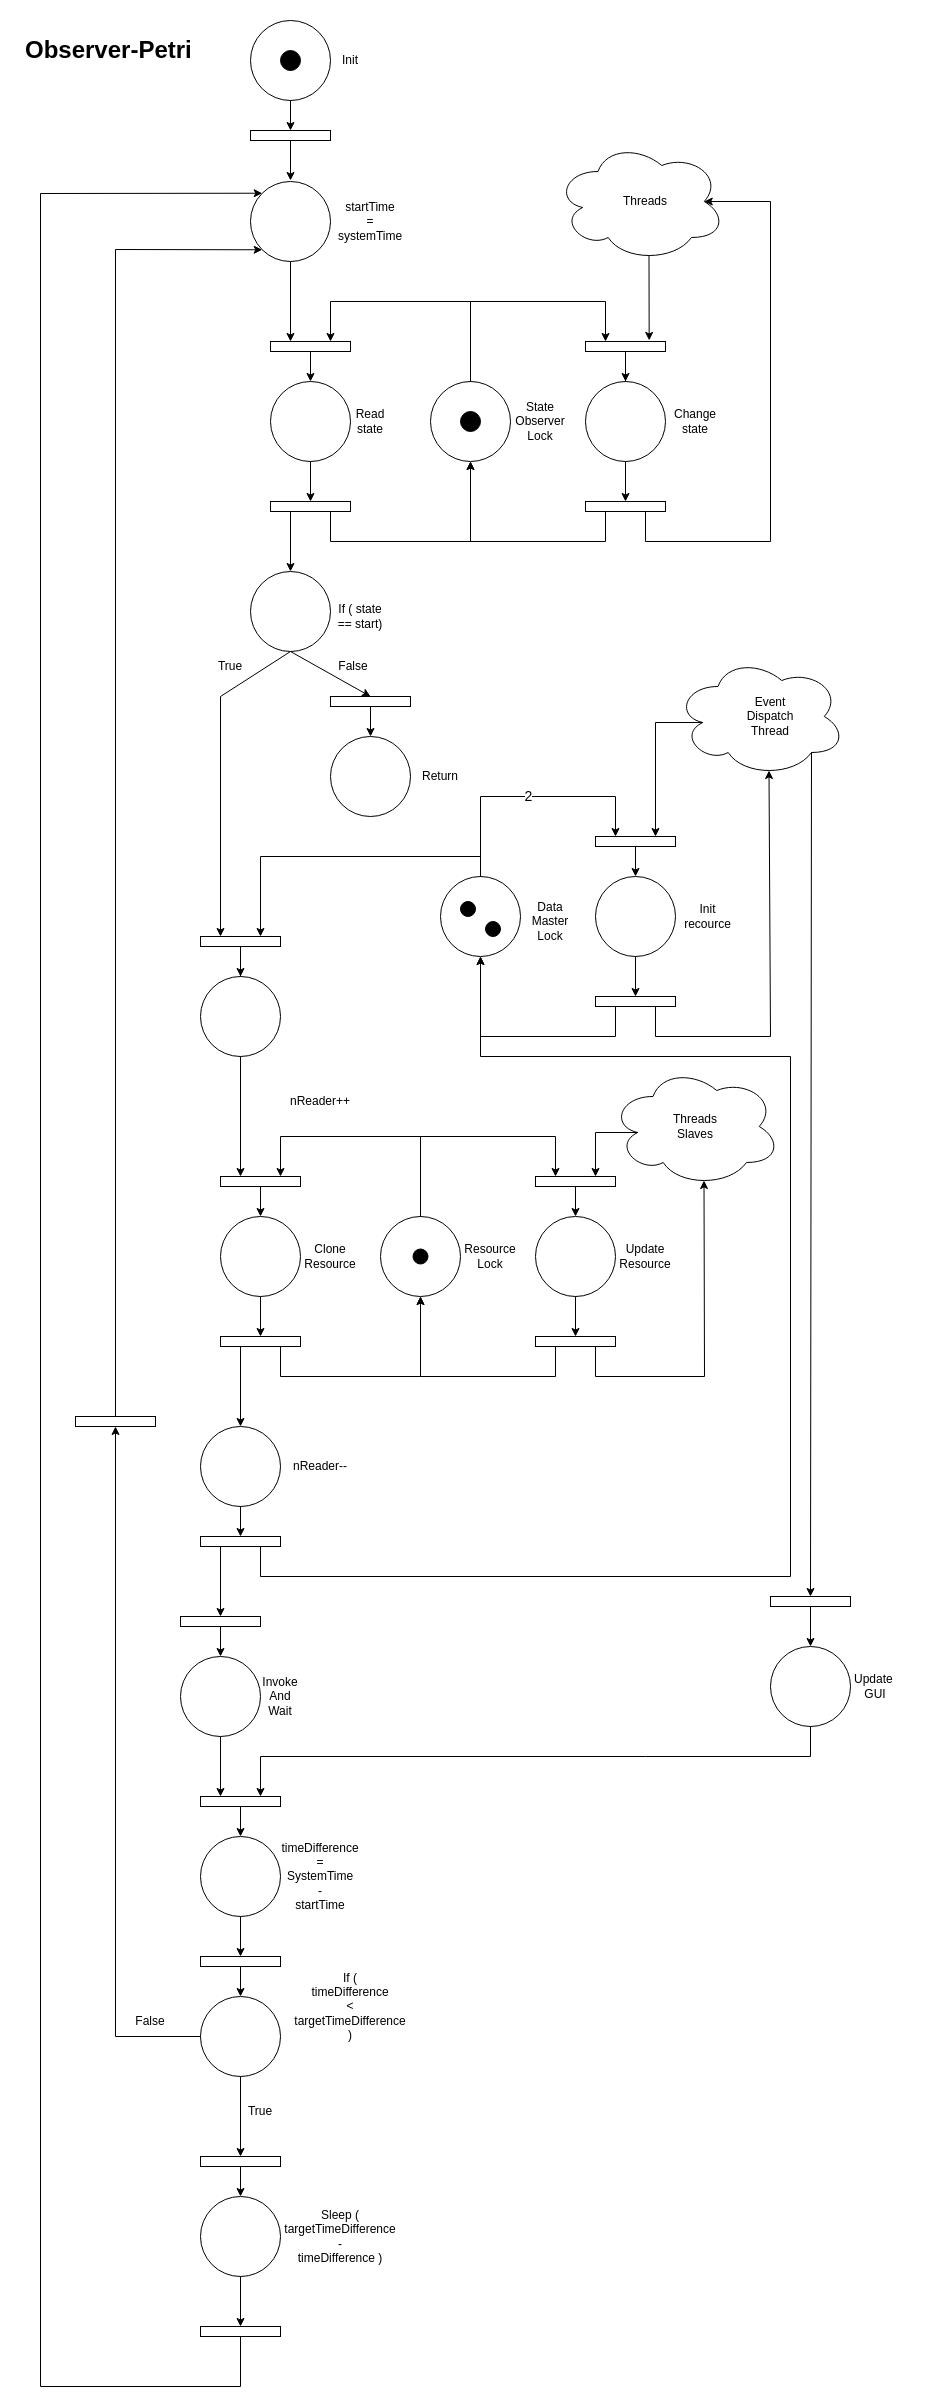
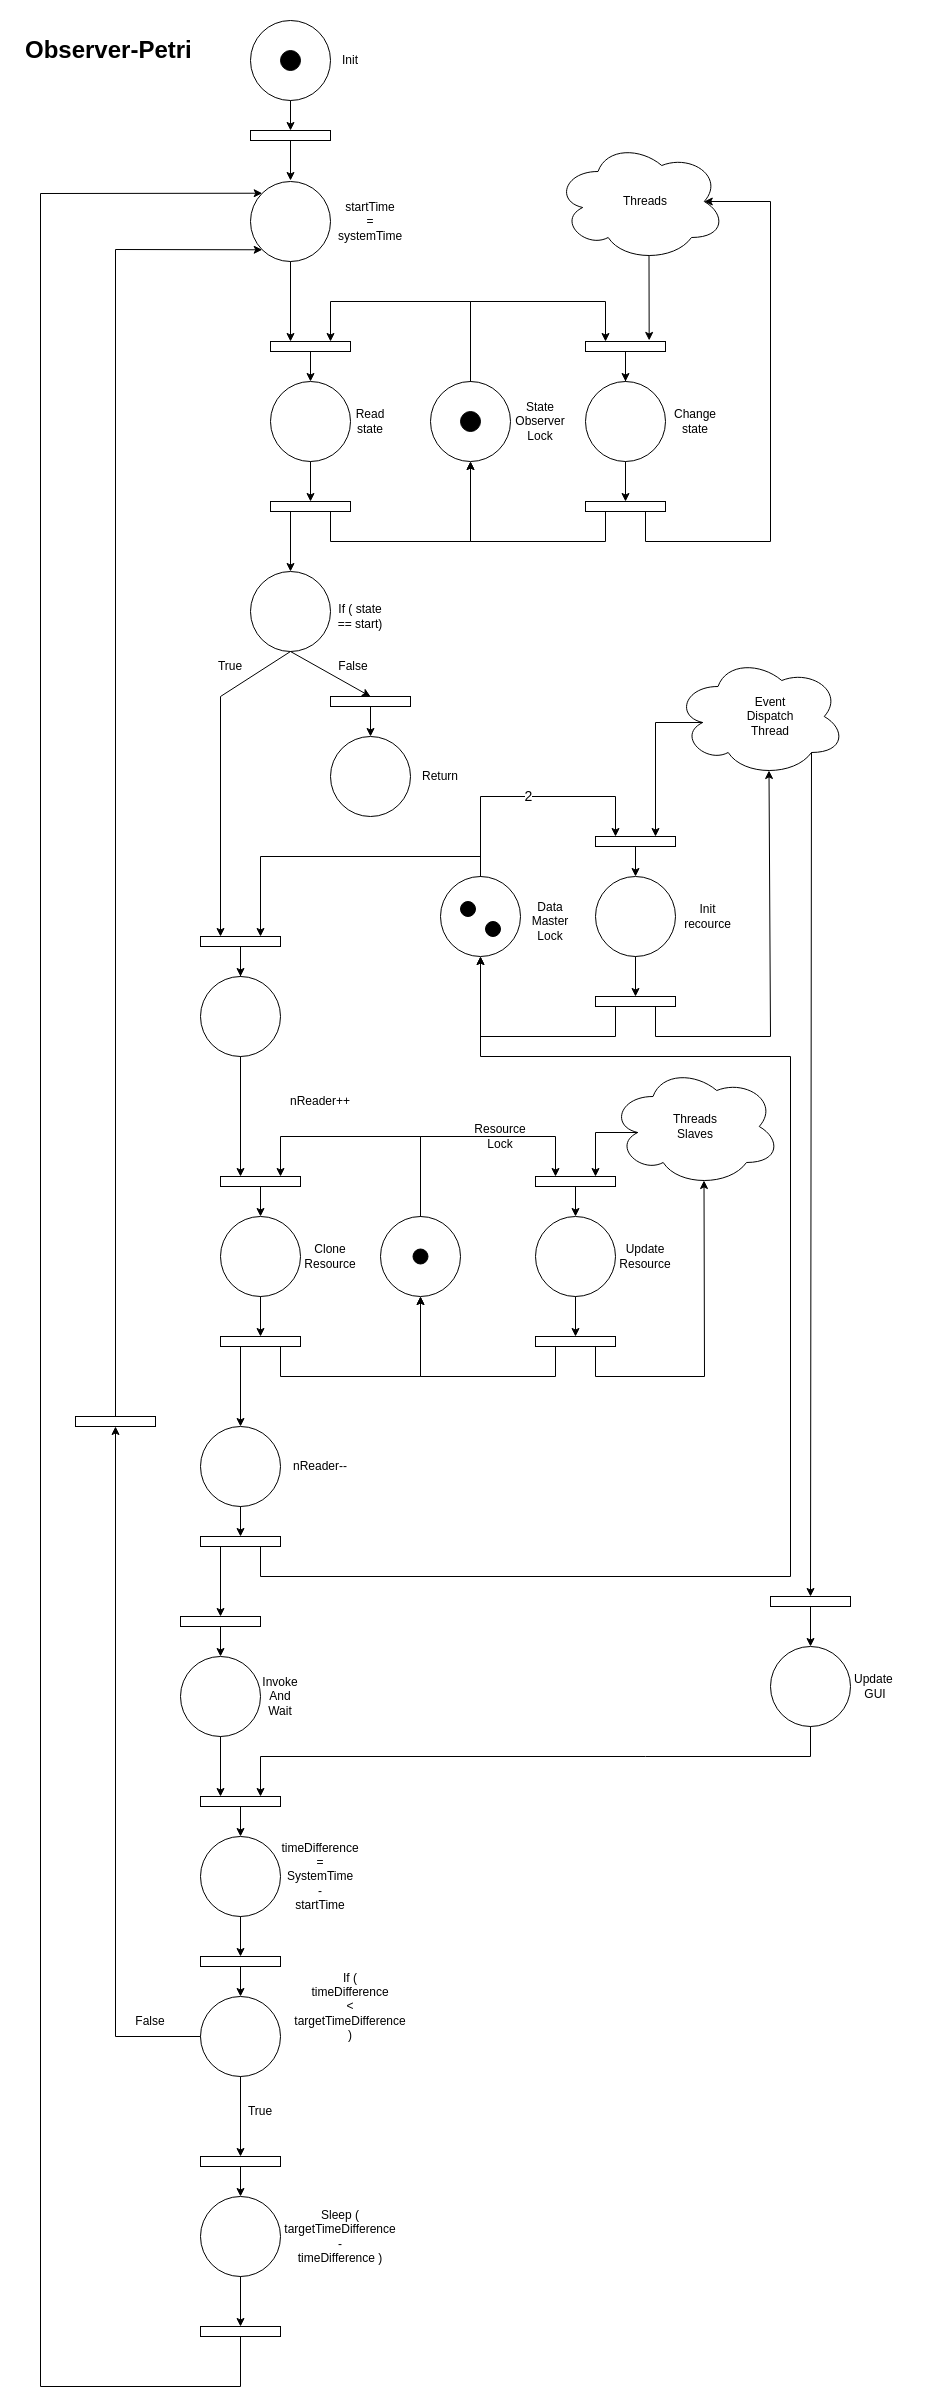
node "Resource Lock": moved (491, 1257) -> (501, 1137)
